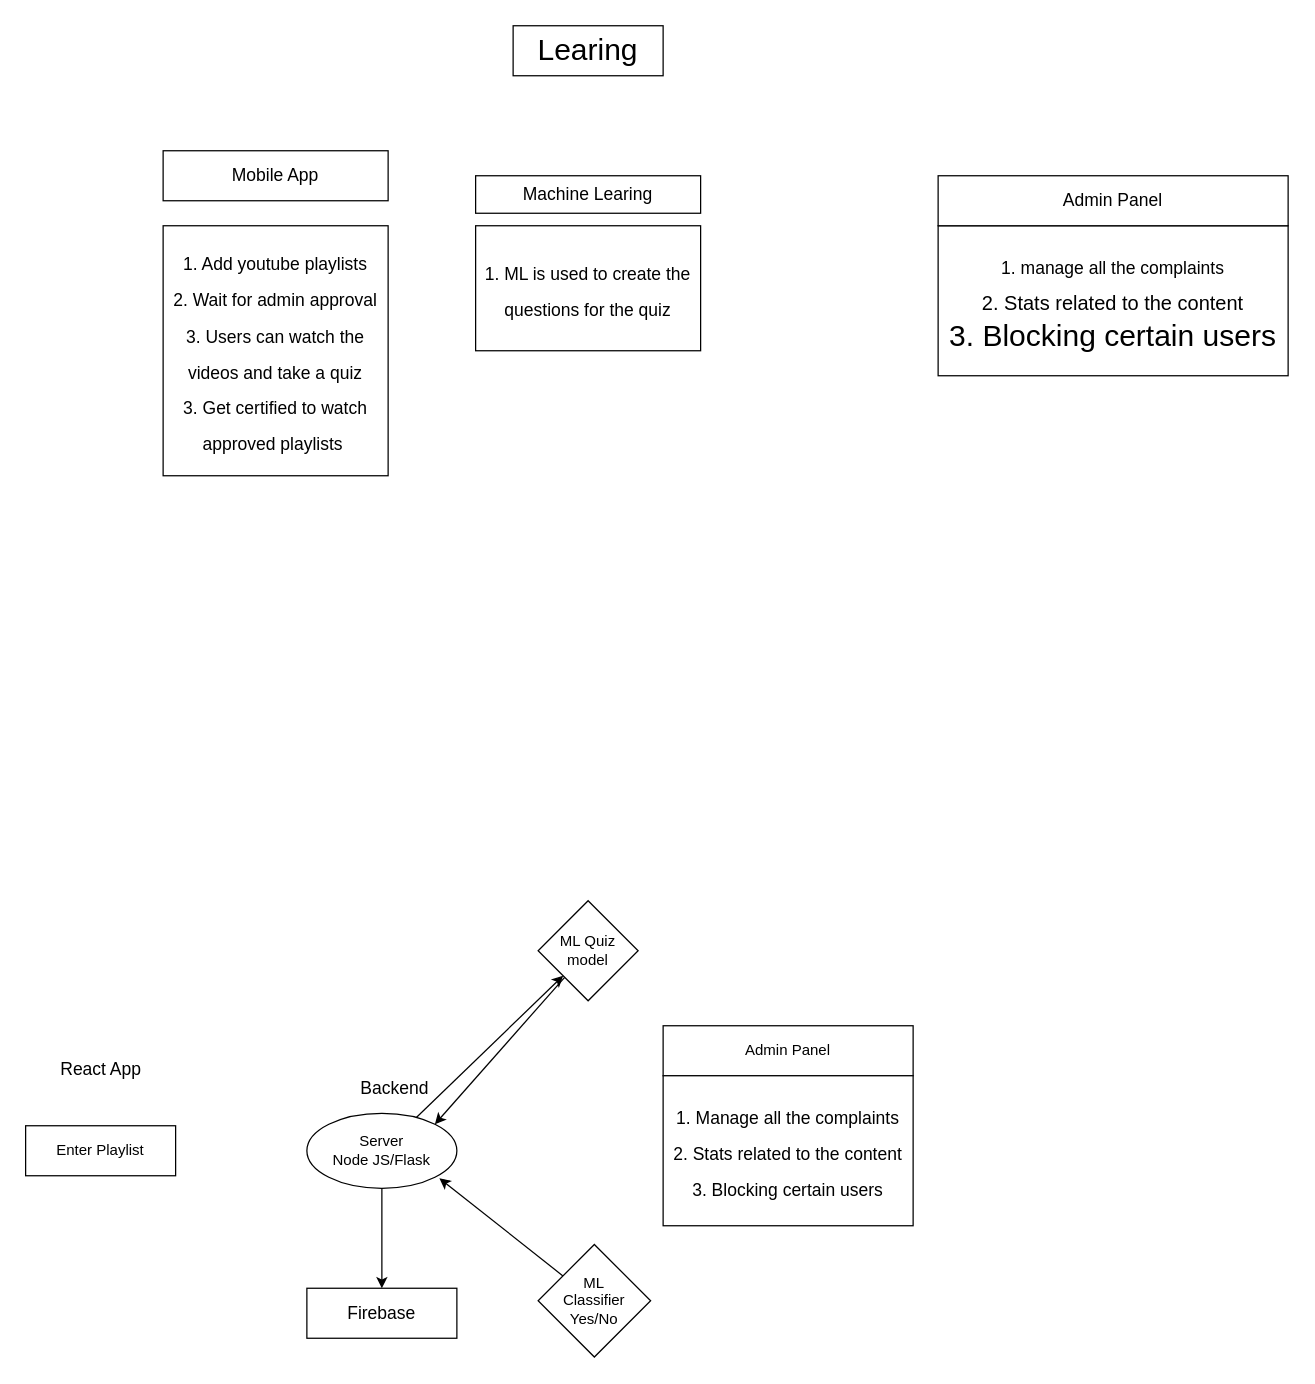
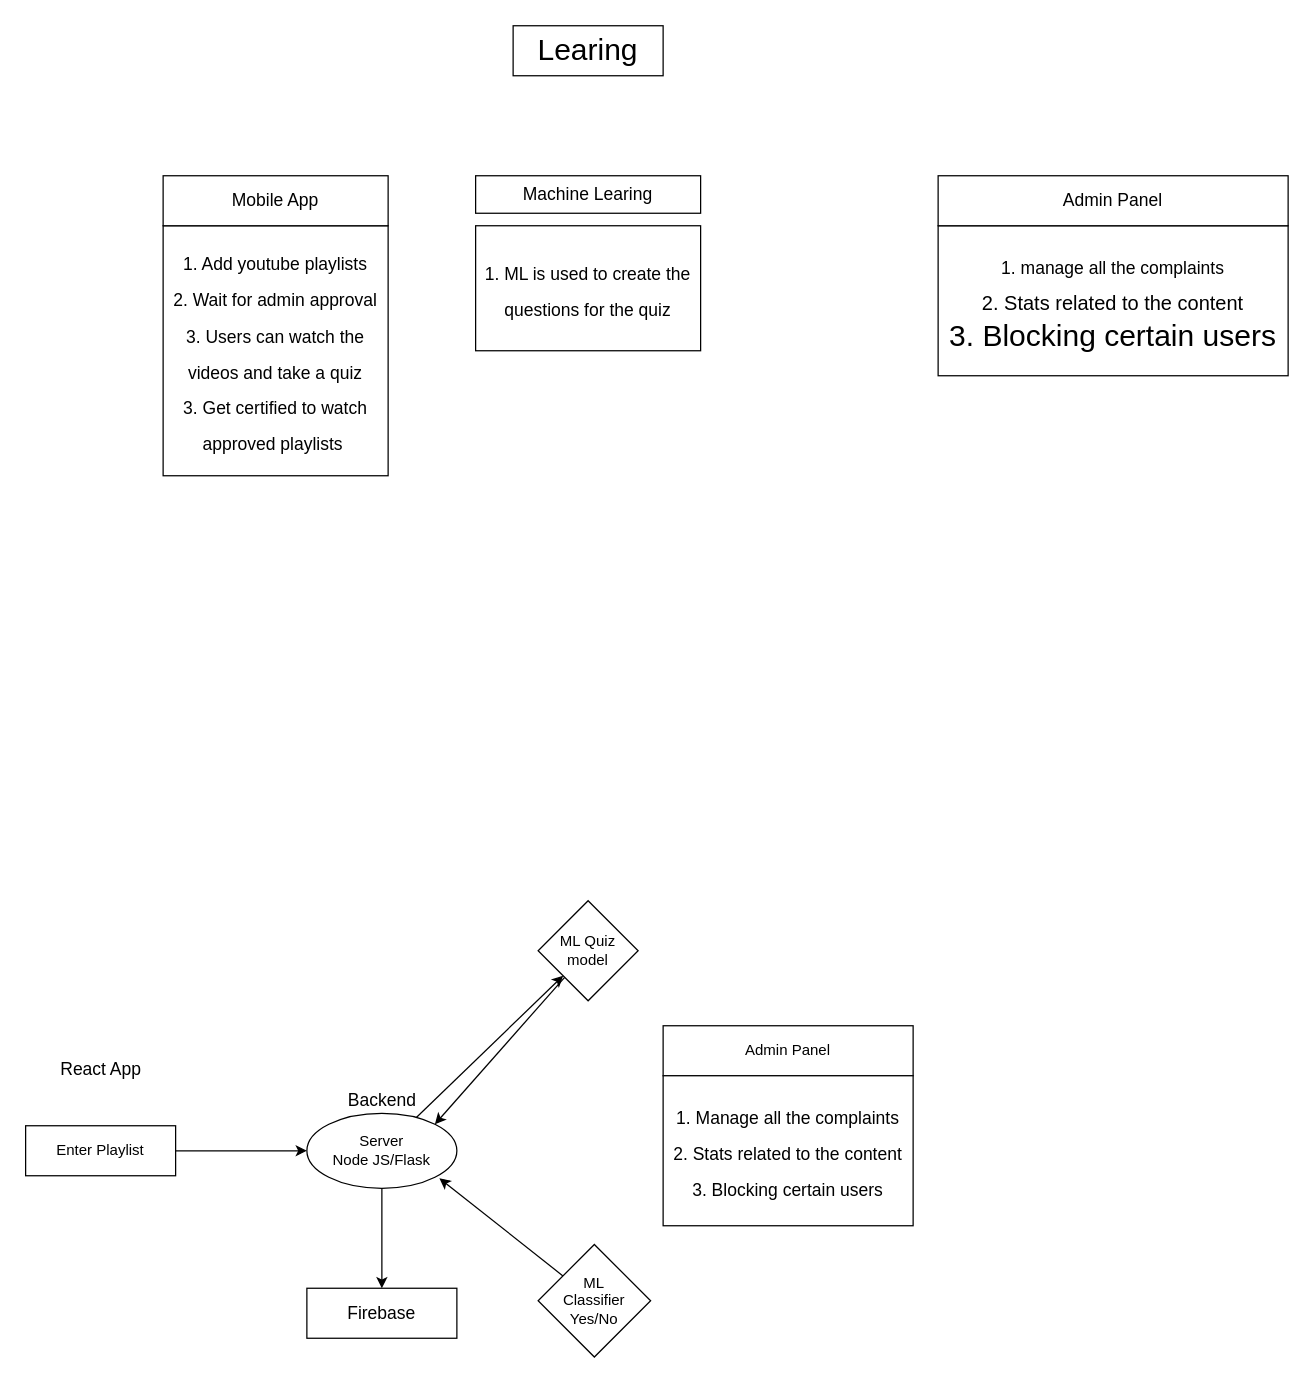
node "Mobile App": moved (276, 176) -> (276, 201)
node "Backend": moved (394, 1088) -> (382, 1101)
edge "Enter Playlist" -> "Server Node JS/Flask": added
